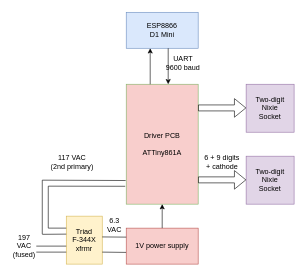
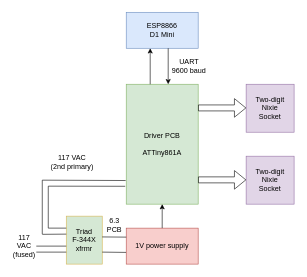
node "UART 9600 baud": moved (183, 63) -> (189, 66)
node "Driver PCB ATTiny861A": fillcolor #f8cecc -> #d5e8d4
node "6 + 9 digits + cathode": removed
node "6.3 VAC": label "6.3 VAC" -> "6.3 PCB"
node "Triad F-344X xfrmr": fillcolor #fff2cc -> #d5e8d4
node "197 VAC (fused)": label "197 VAC (fused)" -> "117 VAC (fused)"
